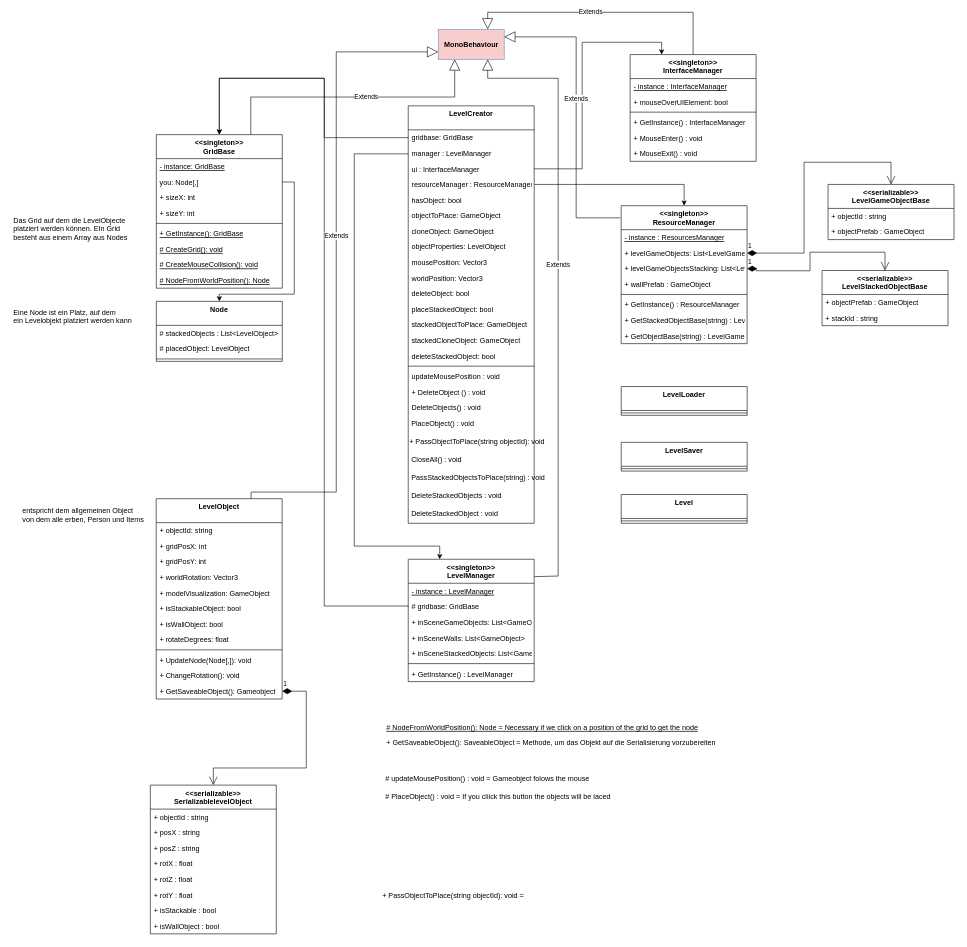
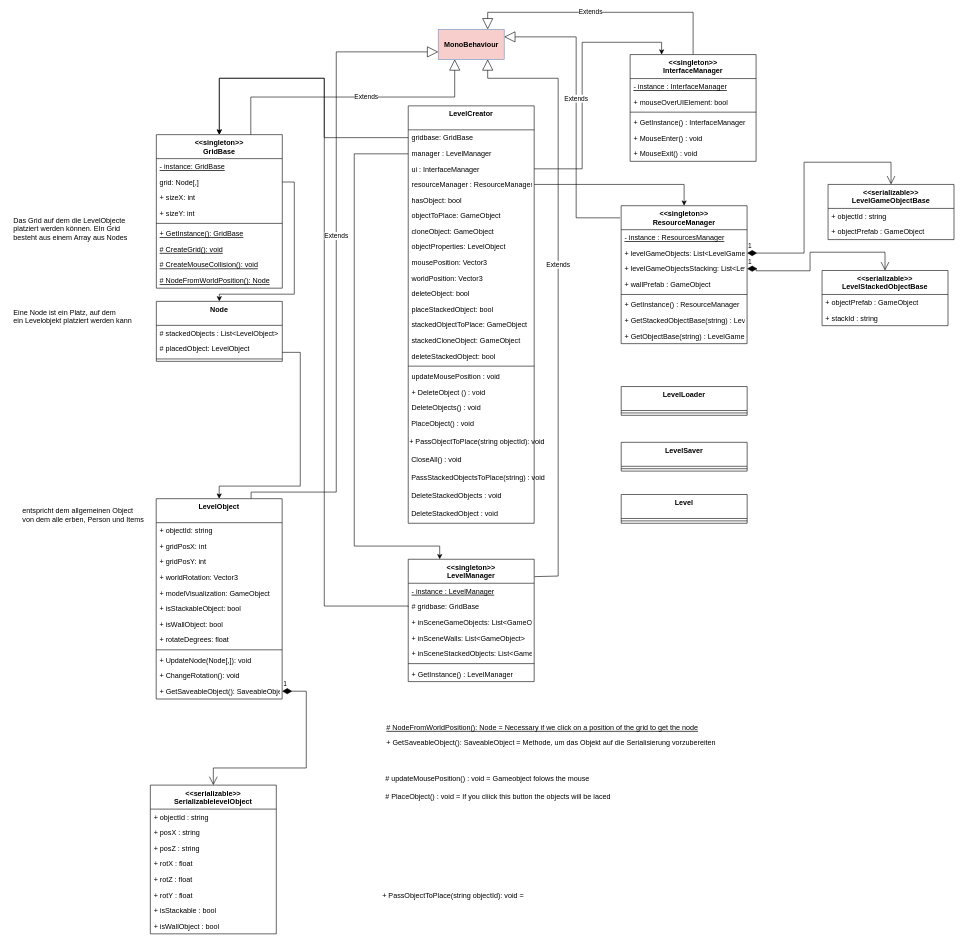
node "you: Node[,]": label "you: Node[,]" -> "grid: Node[,]"
edge "# placedObject: LevelObject" -> "LevelObject": added
node "+ GetSaveableObject(): Gameobject": label "+ GetSaveableObject(): Gameobject" -> "+ GetSaveableObject(): SaveableObject"
